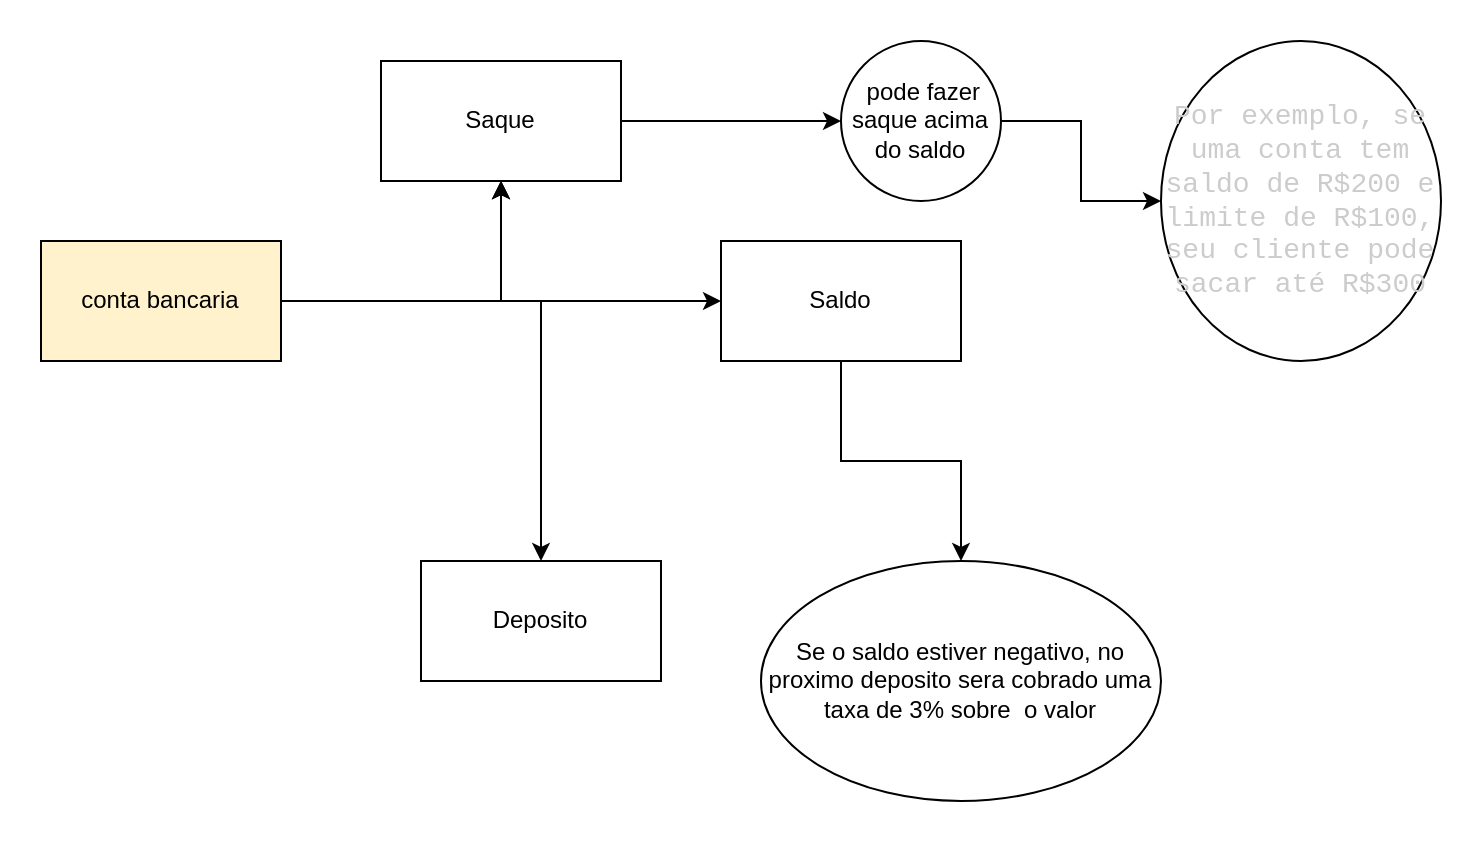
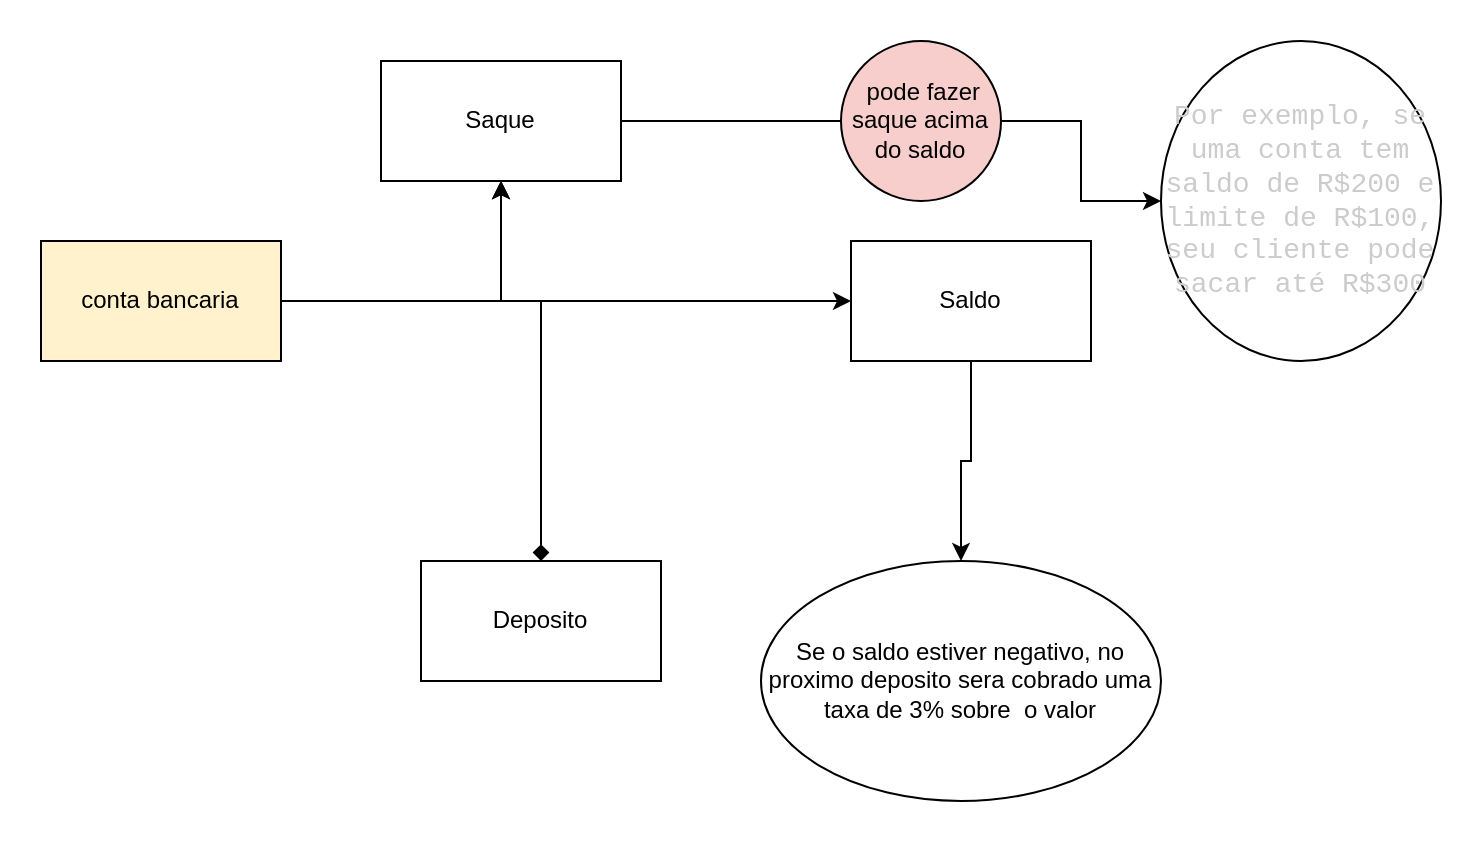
edge "Saque" -> "pode fazer saque acima do saldo": arrowhead classic -> none
node "pode fazer saque acima do saldo": fillcolor #ffffff -> #f8cecc
node "Saldo": moved (841, 301) -> (971, 301)
edge "conta bancaria" -> "Deposito": arrowhead classic -> diamond
